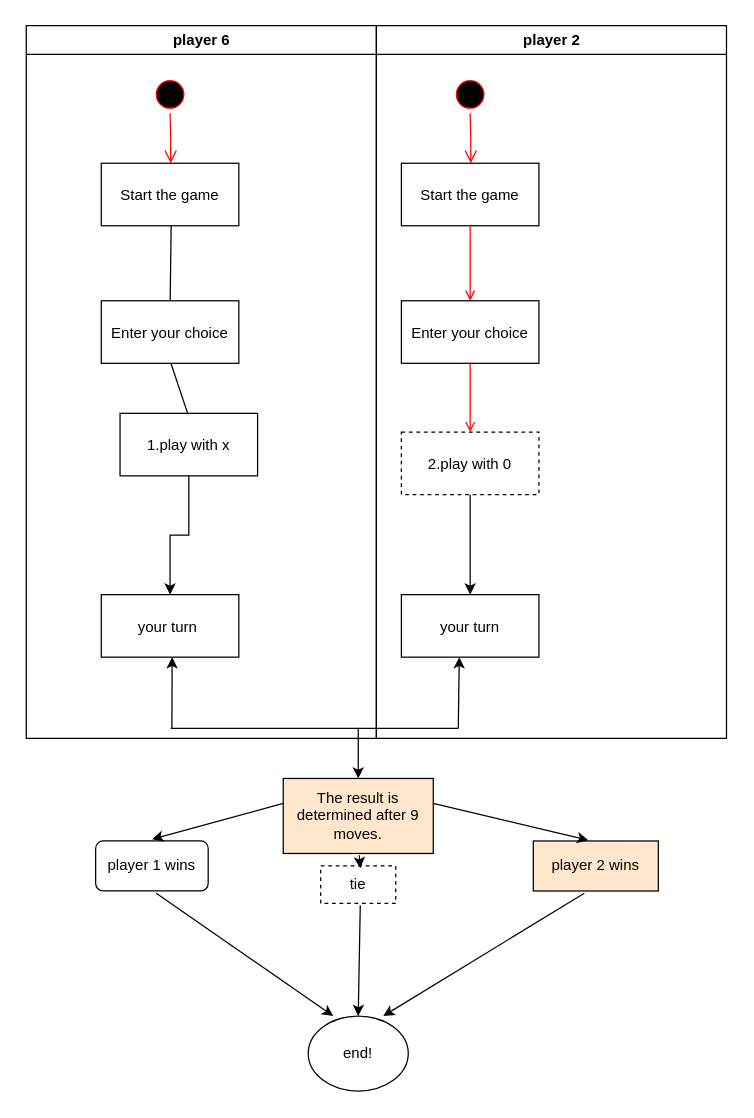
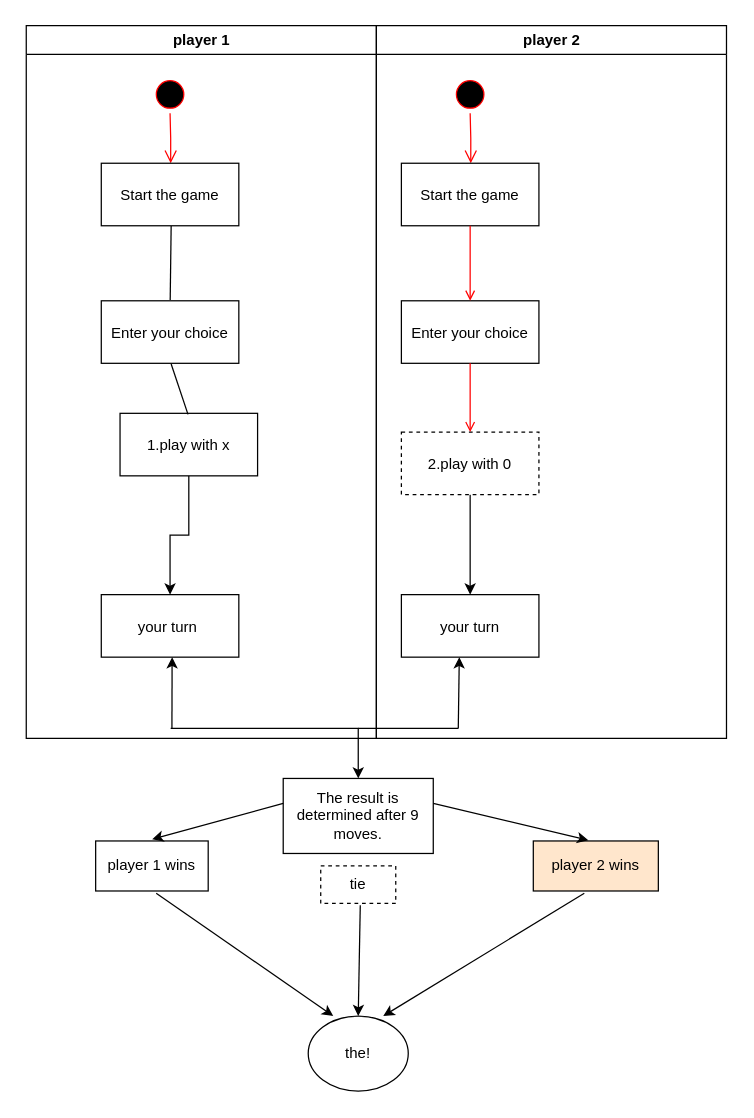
node "player 6": label "player 6" -> "player 1"
node "The result is determined after 9 moves.": fillcolor #ffe6cc -> #ffffff
edge "The result is determined after 9 moves." -> "tie": removed
node "player 1 wins": shape rounded rectangle -> rectangle
node "end!": label "end!" -> "the!"
